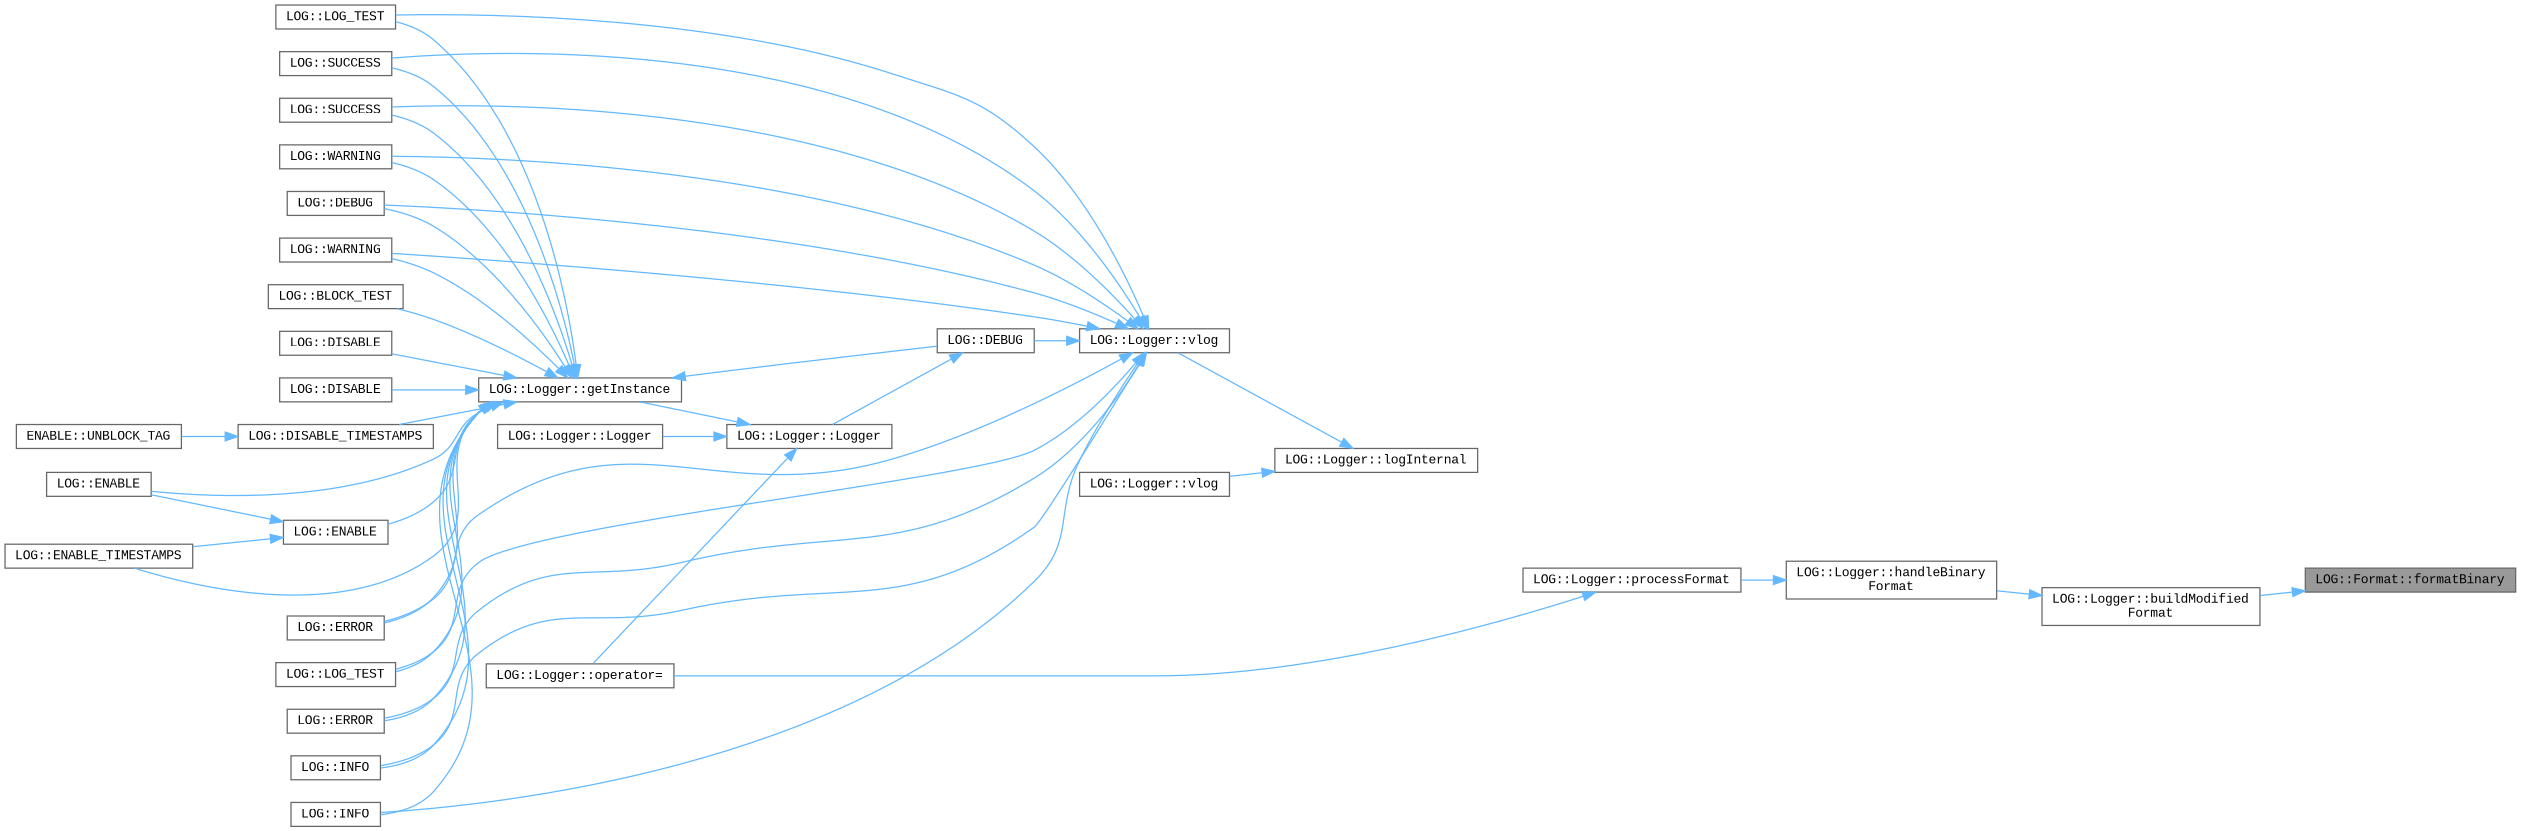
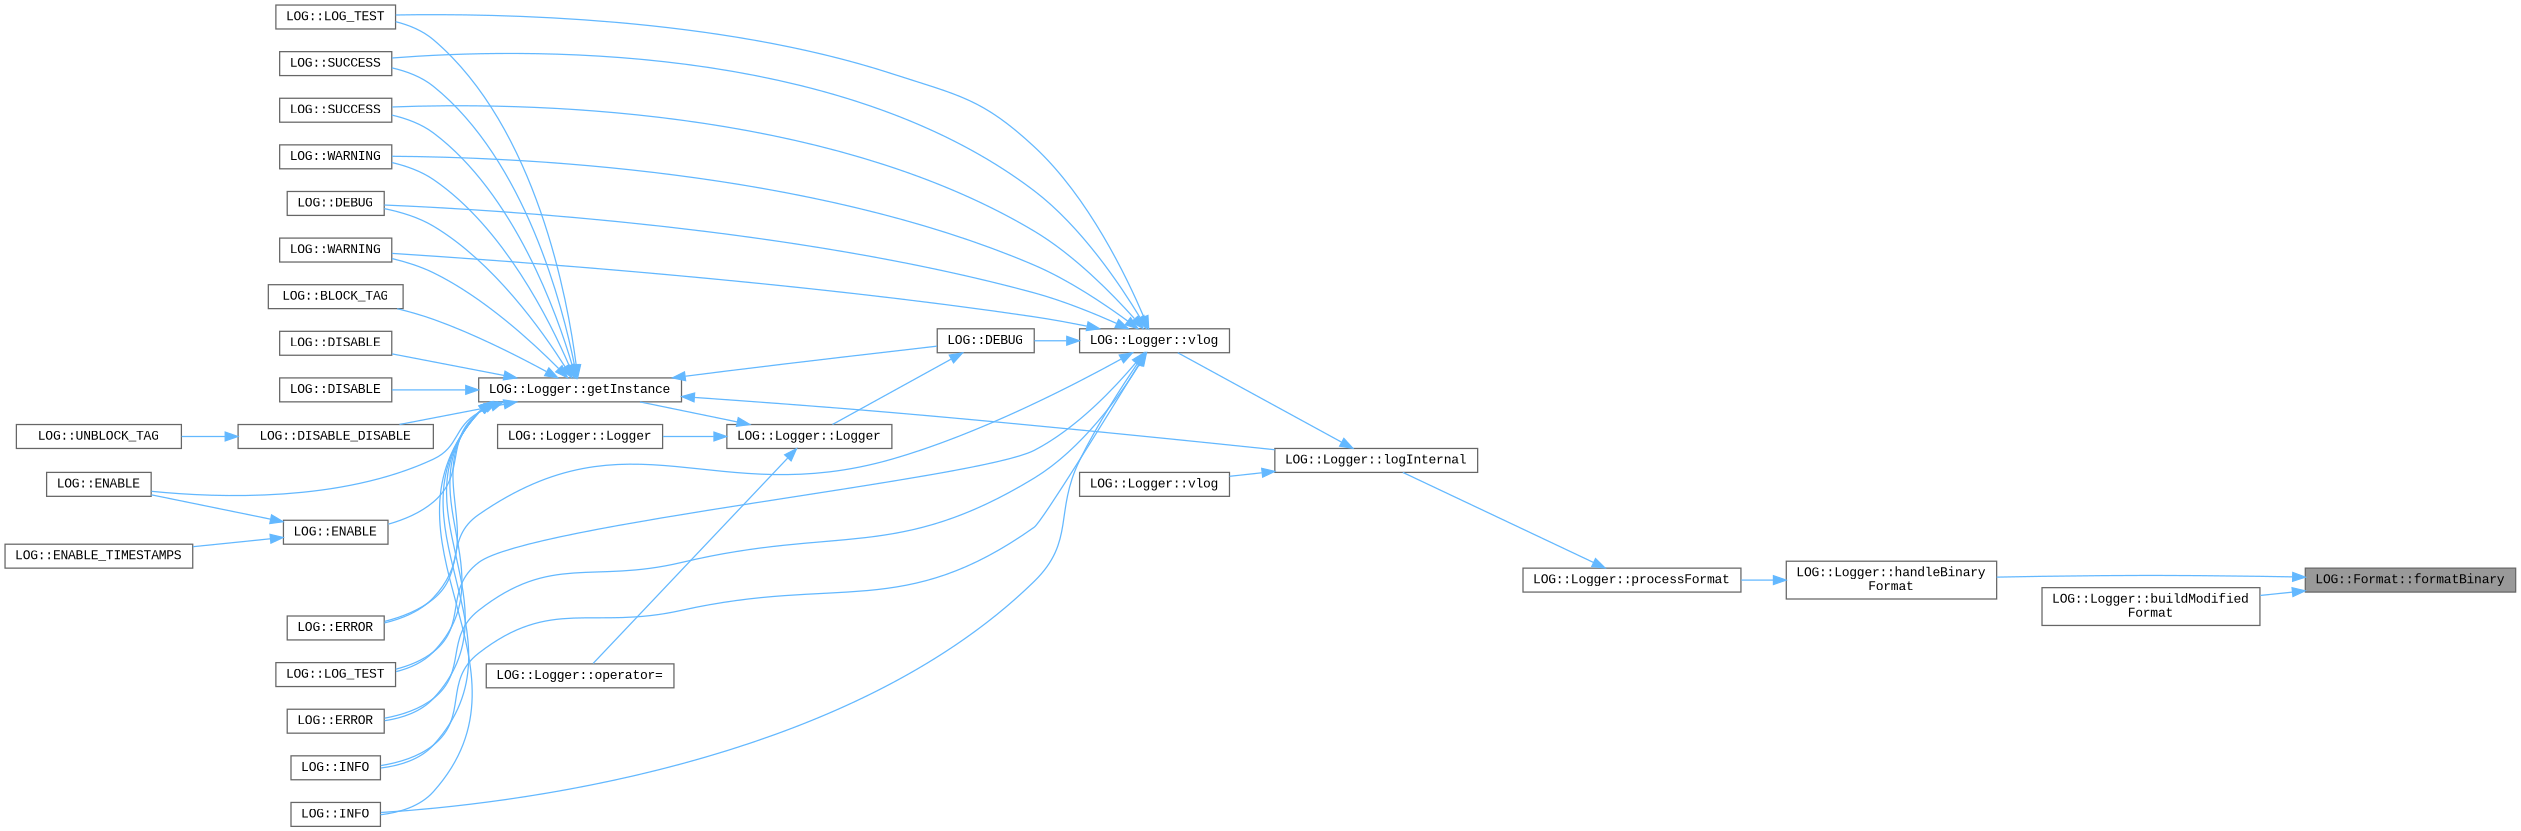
node "LOG::BLOCK_TEST": label "LOG::BLOCK_TEST" -> "LOG::BLOCK_TAG"
node "ENABLE::UNBLOCK_TAG": label "ENABLE::UNBLOCK_TAG" -> "LOG::UNBLOCK_TAG"
node "LOG::DISABLE_TIMESTAMPS": label "LOG::DISABLE_TIMESTAMPS" -> "LOG::DISABLE_DISABLE"
edge "LOG::ENABLE_TIMESTAMPS" -> "LOG::Logger::getInstance": now "LOG::Logger::logInternal" -> "LOG::Logger::getInstance"
edge "LOG::Logger::handleBinary Format" -> "LOG::Logger::buildModified Format": now "LOG::Logger::handleBinary Format" -> "LOG::Format::formatBinary"
edge "LOG::Logger::operator=" -> "LOG::Logger::processFormat": now "LOG::Logger::logInternal" -> "LOG::Logger::processFormat"
